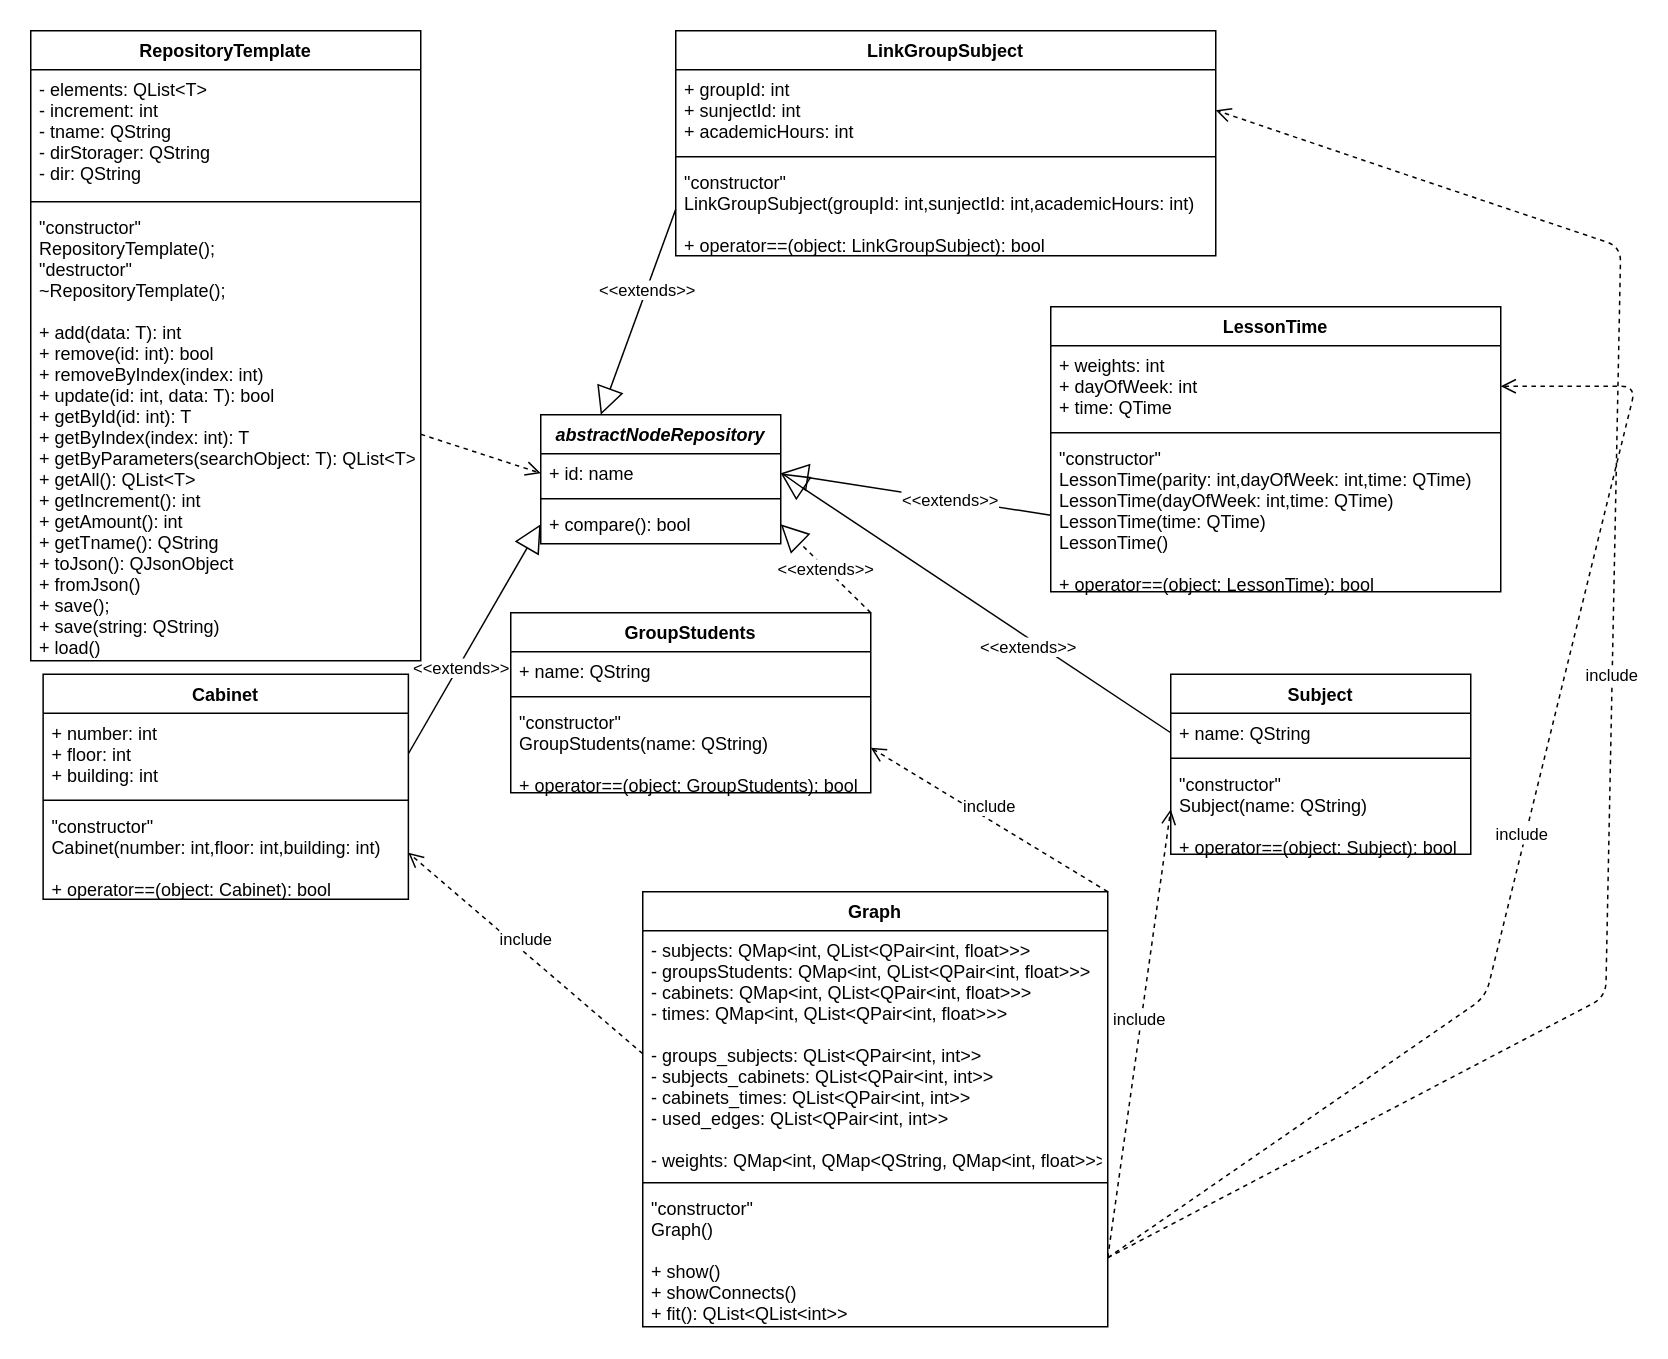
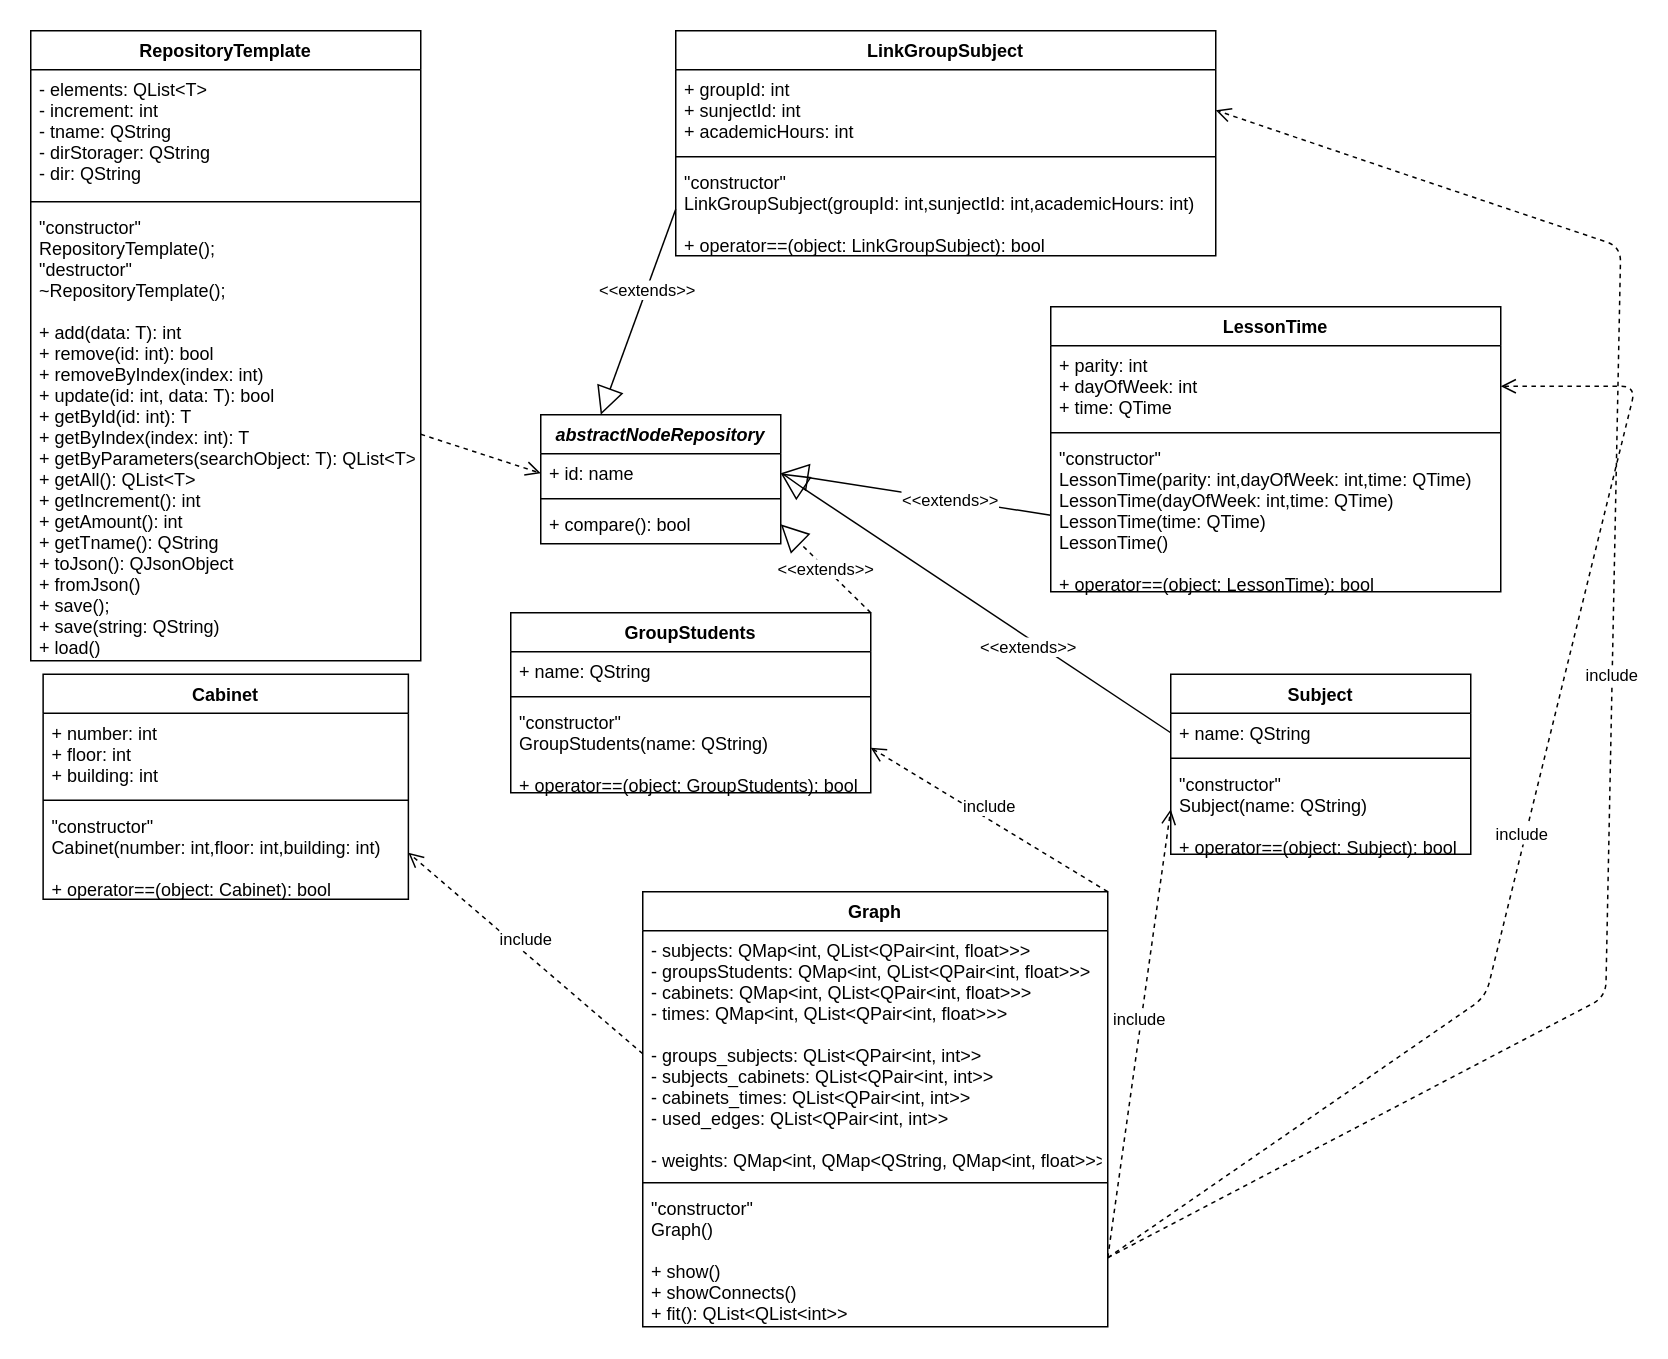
node "+ weights: int + dayOfWeek: int + time: QTime": label "+ weights: int + dayOfWeek: int + time: QTime" -> "+ parity: int + dayOfWeek: int + time: QTime"
edge "+ number: int + floor: int + building: int" -> "+ compare(): bool": removed, label "<<extends>>"
